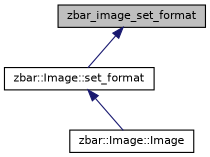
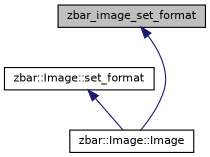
edge "zbar::Image::set_format" -> "zbar_image_set_format": now "zbar::Image::Image" -> "zbar_image_set_format"
